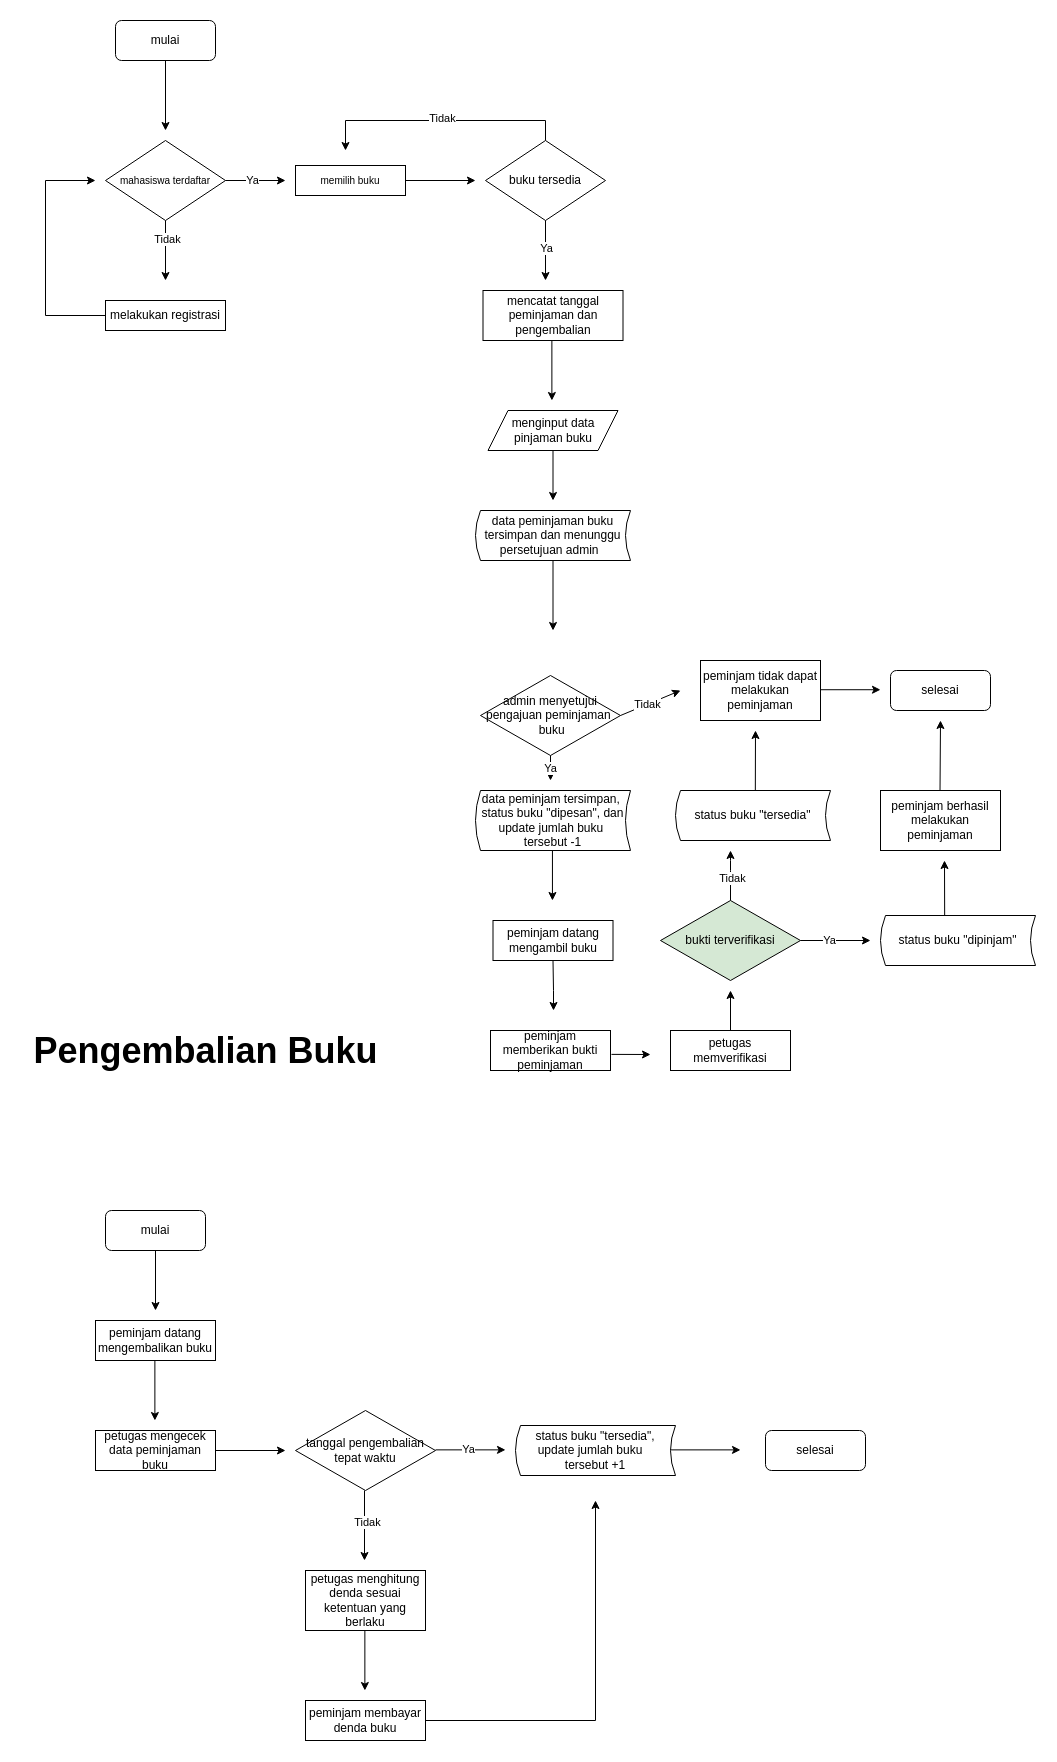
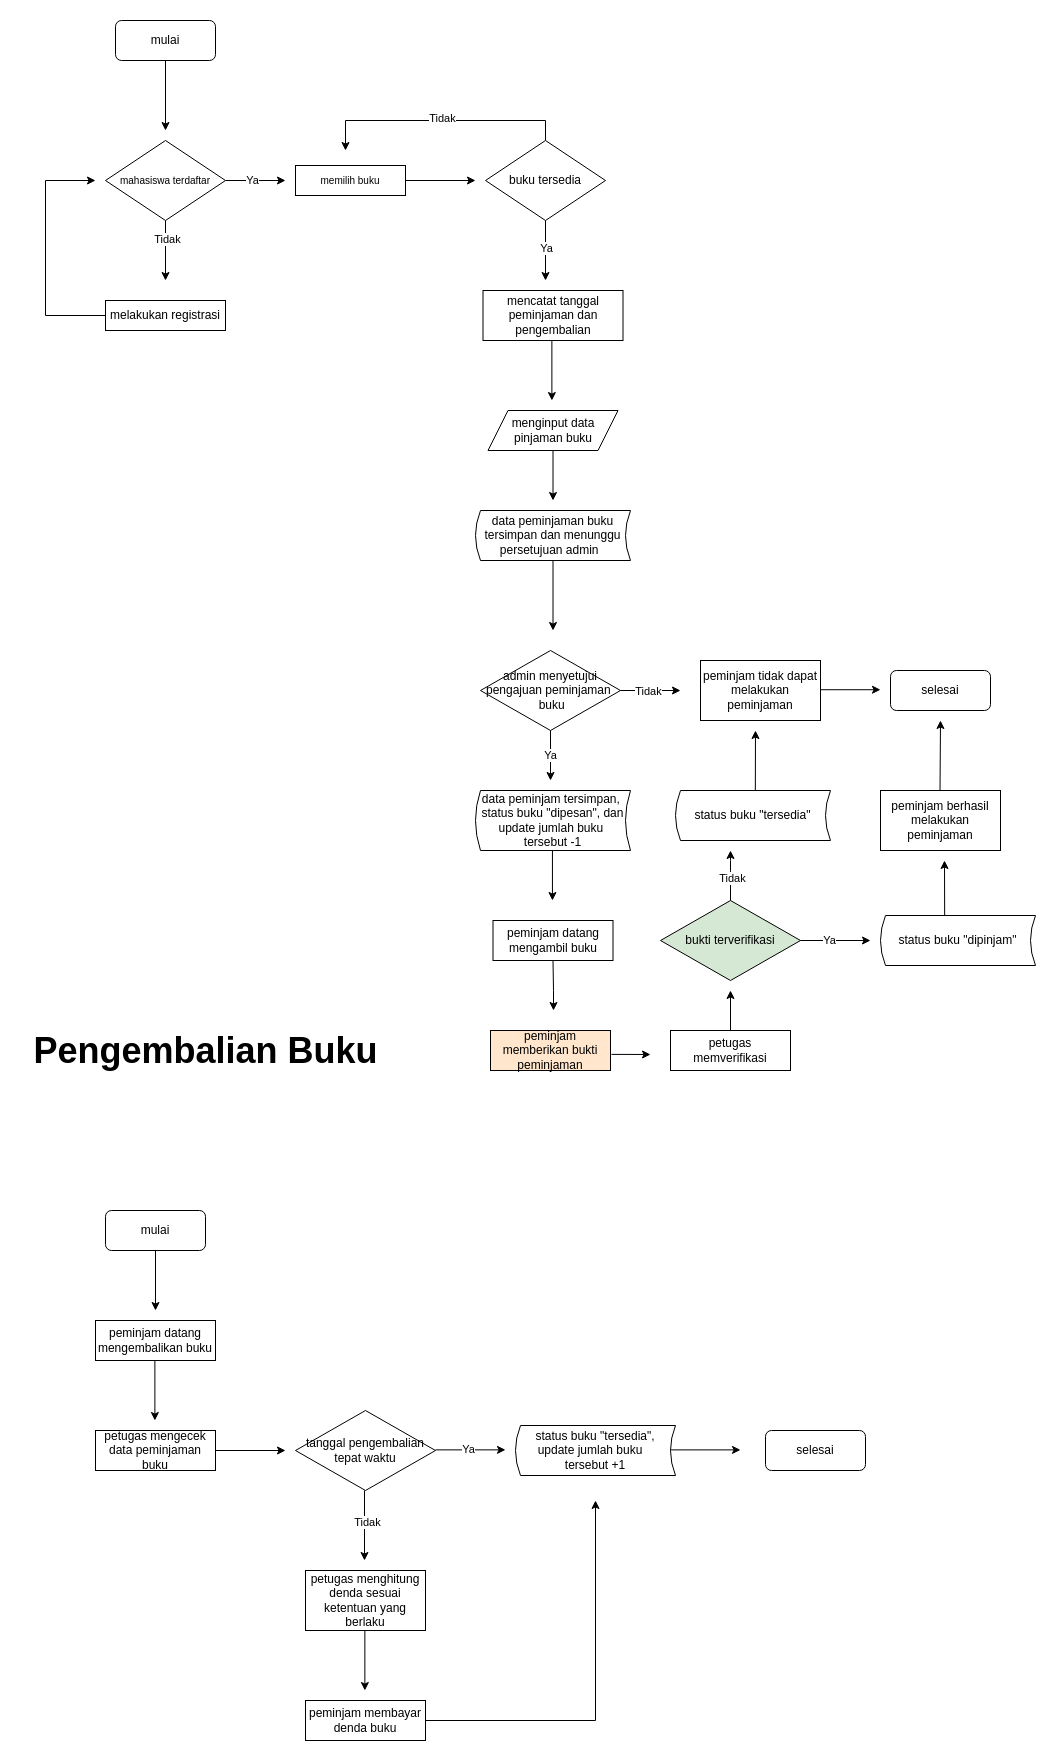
node "admin menyetujui pengajuan peminjaman buku": moved (551, 716) -> (551, 691)
node "peminjam memberikan bukti peminjaman": fillcolor #ffffff -> #ffe6cc
